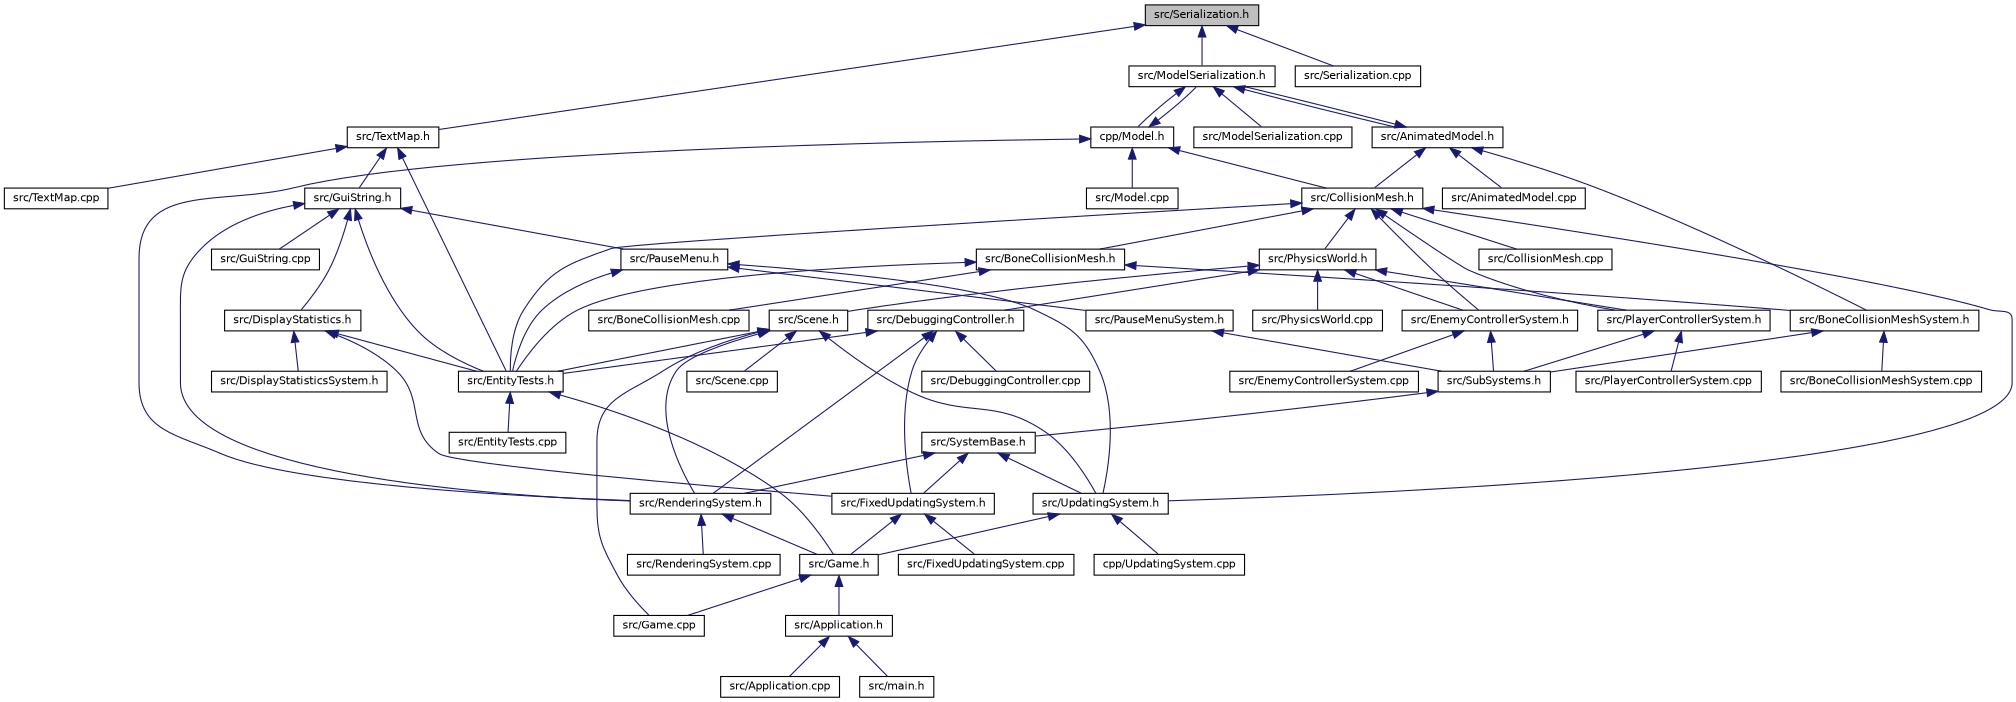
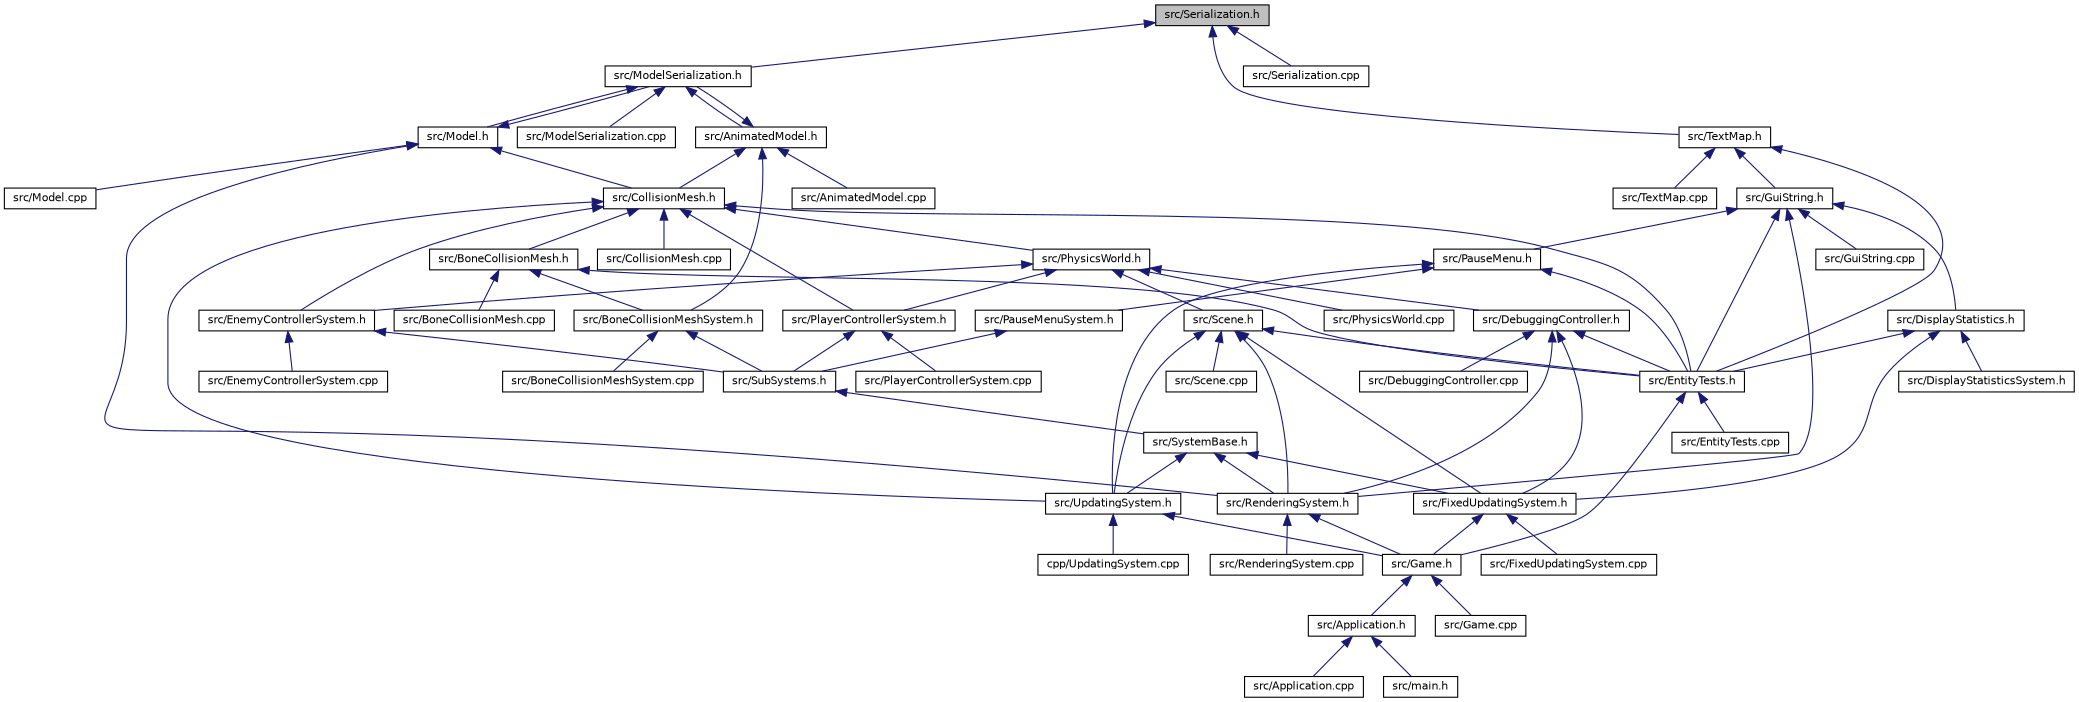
node "cpp/Model.h": label "cpp/Model.h" -> "src/Model.h"
edge "src/Game.cpp" -> "src/Scene.h": now "src/FixedUpdatingSystem.h" -> "src/Scene.h"
